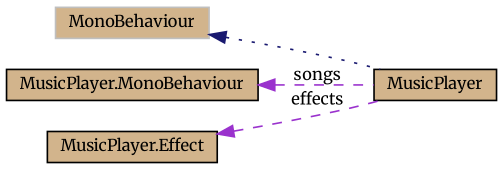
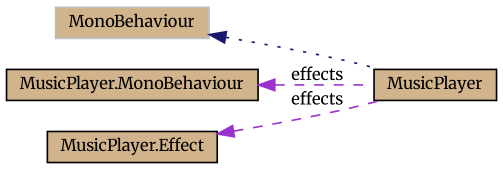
edge "MusicPlayer" -> "MusicPlayer.MonoBehaviour": label " songs" -> " effects"
